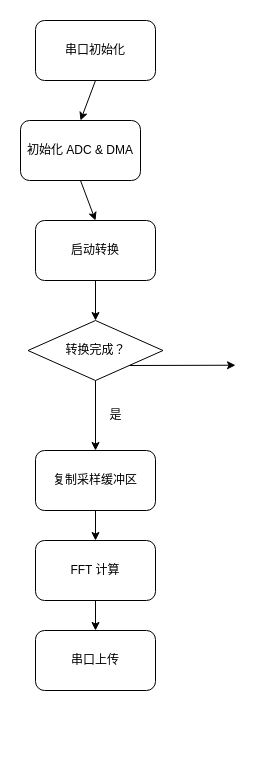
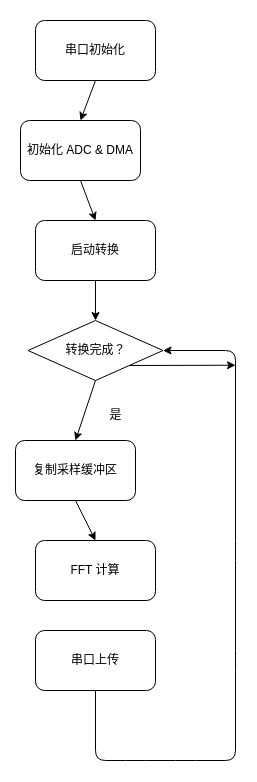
node "复制采样缓冲区": moved (96, 481) -> (76, 471)
edge "FFT 计算" -> "串口上传": removed
edge "串口上传" -> "转换完成？": added
